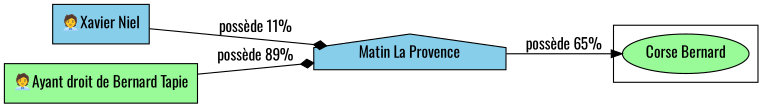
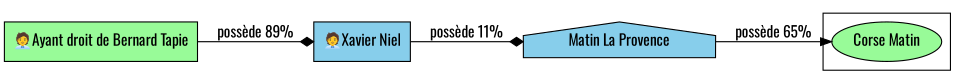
node "Corse Bernard": label "Corse Bernard" -> "Corse Matin"
edge "🧑‍💼Ayant droit de Bernard Tapie" -> "Matin La Provence": now "🧑‍💼Ayant droit de Bernard Tapie" -> "🧑‍💼Xavier Niel"
